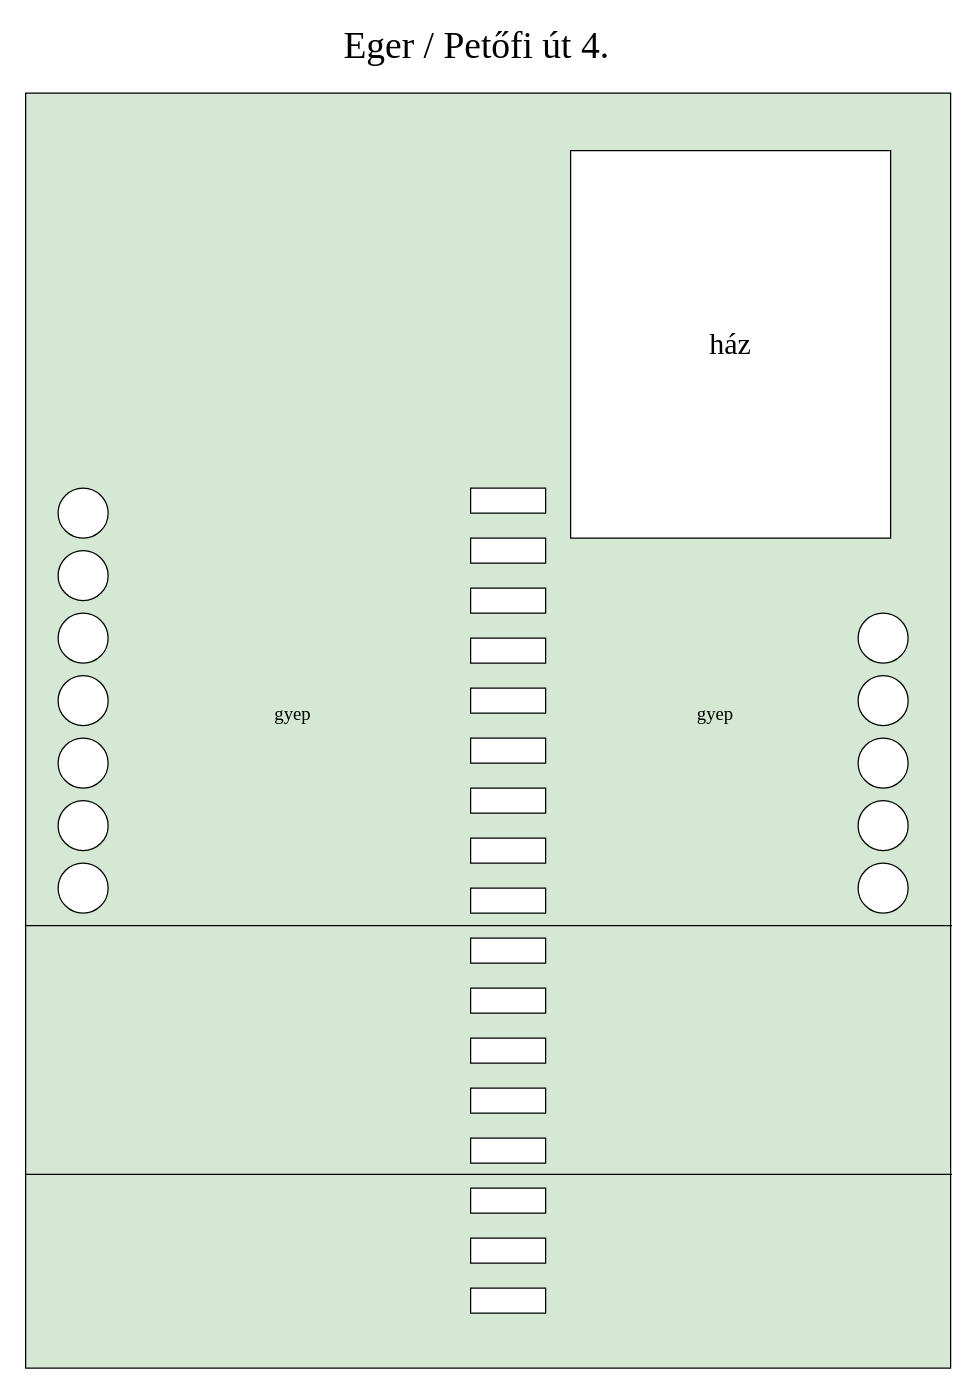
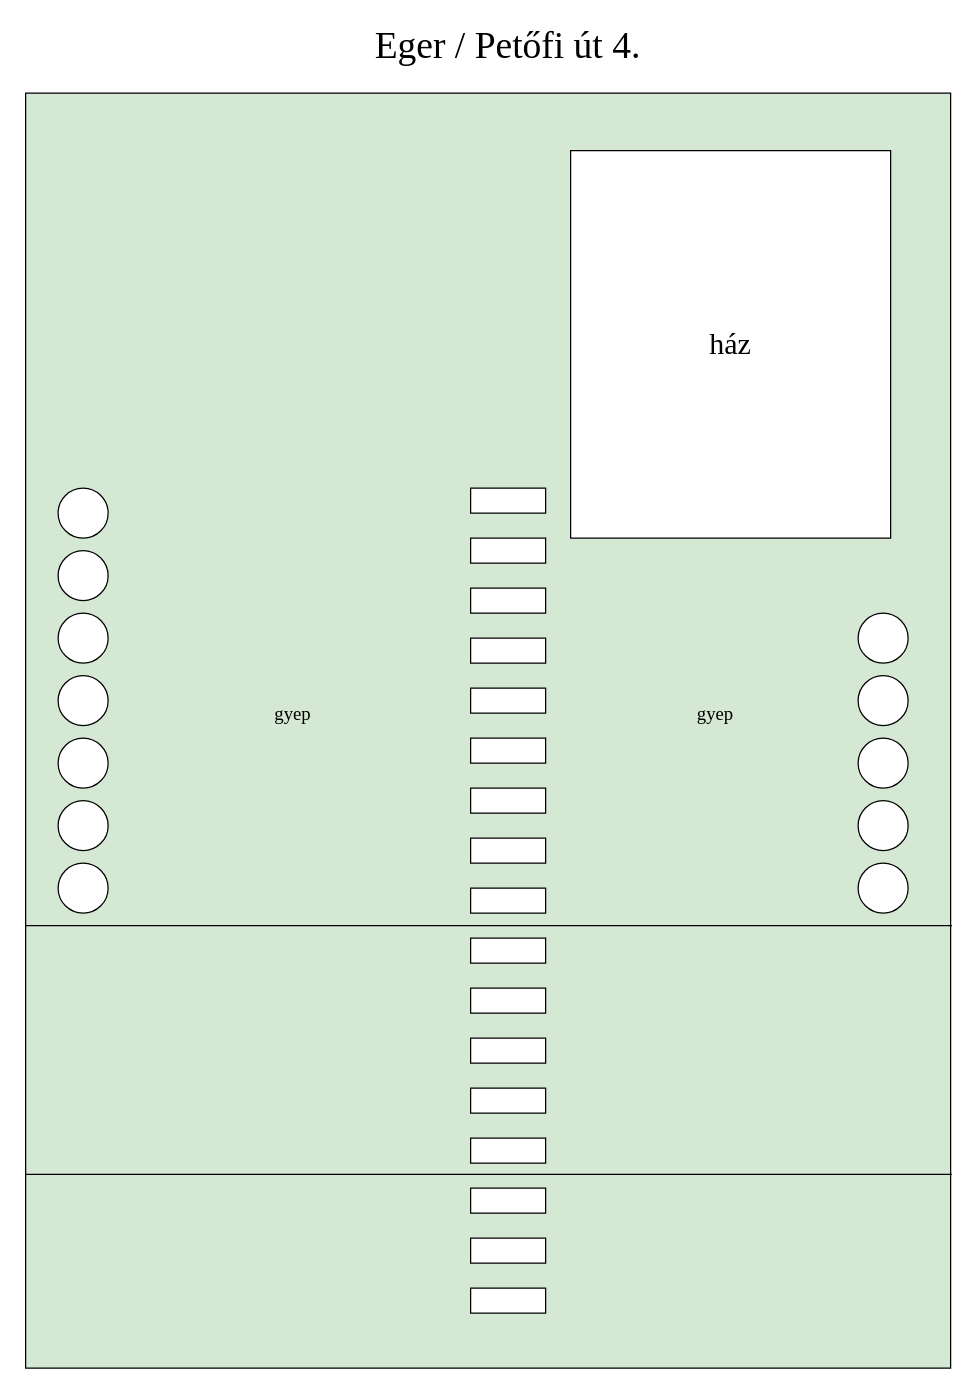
node "Eger / Petőfi út 4.": moved (477, 44) -> (508, 44)
